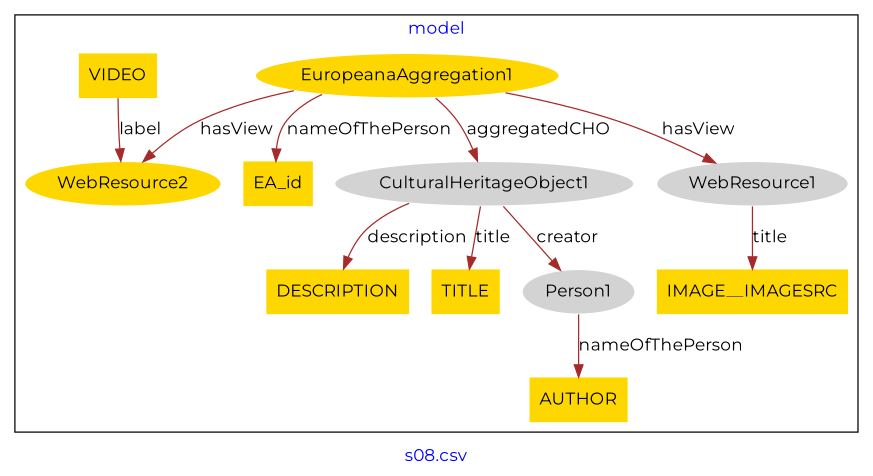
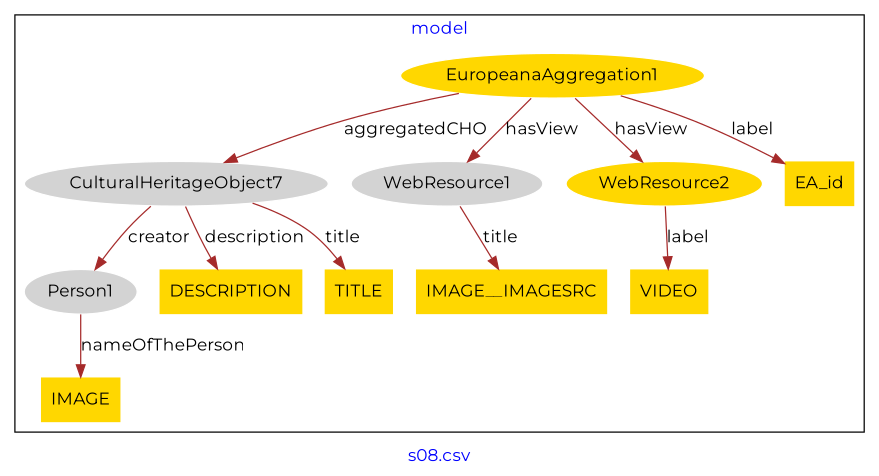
edge "VIDEO" -> "WebResource2": reversed
edge "EuropeanaAggregation1" -> "EA_id": label "nameOfThePerson" -> "label"
node "CulturalHeritageObject1": label "CulturalHeritageObject1" -> "CulturalHeritageObject7"
node "AUTHOR": label "AUTHOR" -> "IMAGE"
